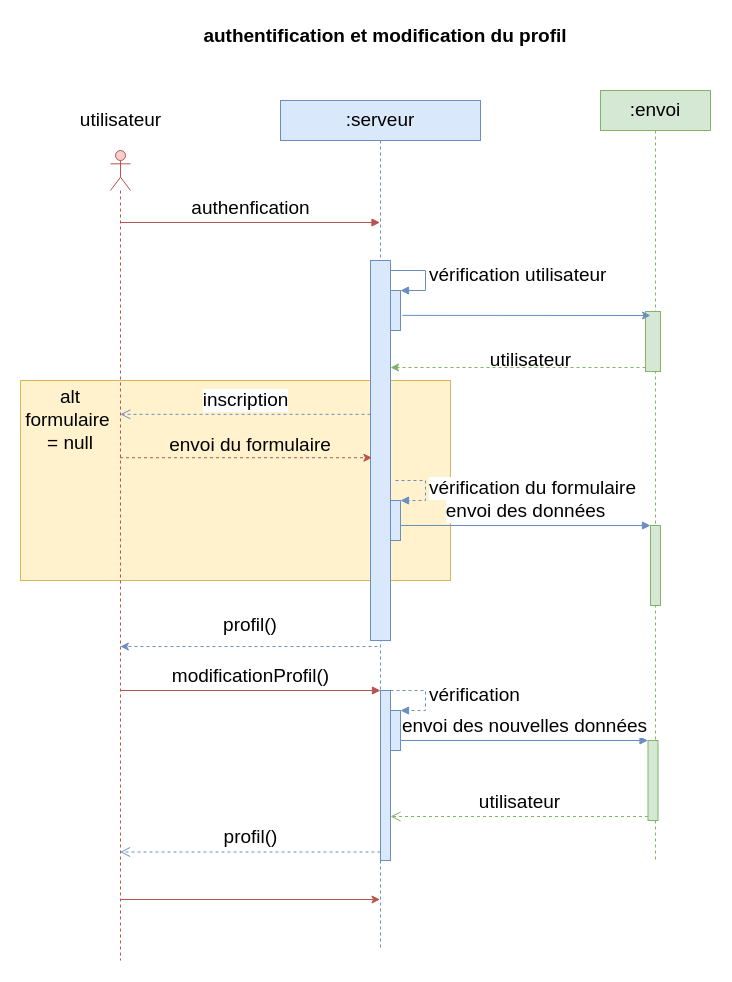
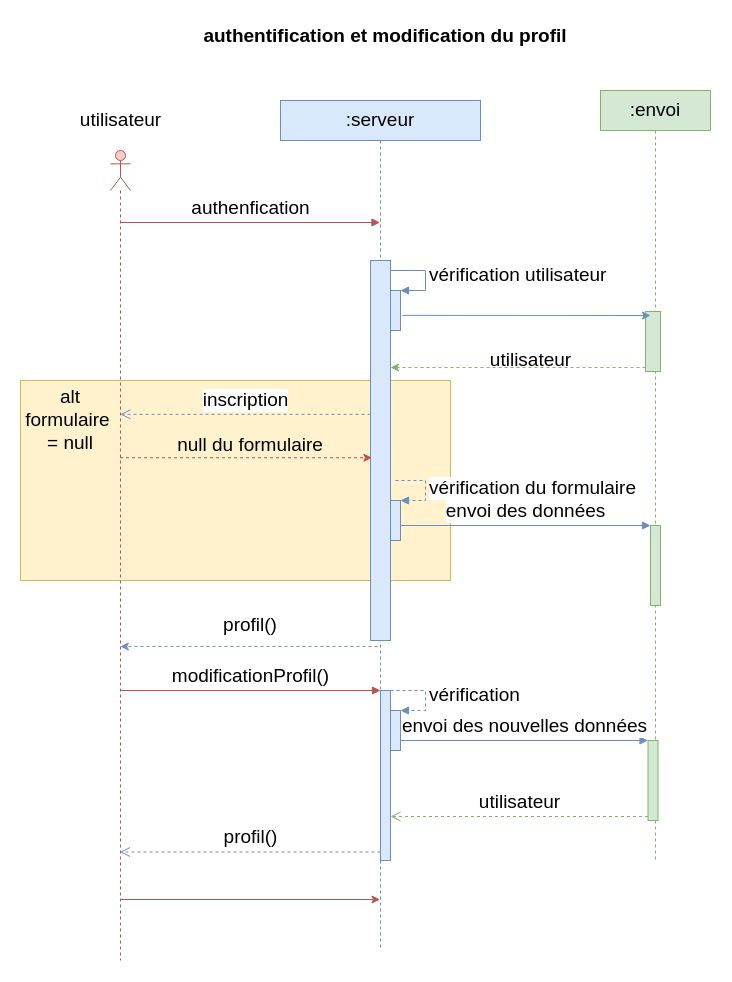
node "envoi du formulaire": label "envoi du formulaire" -> "null du formulaire"
